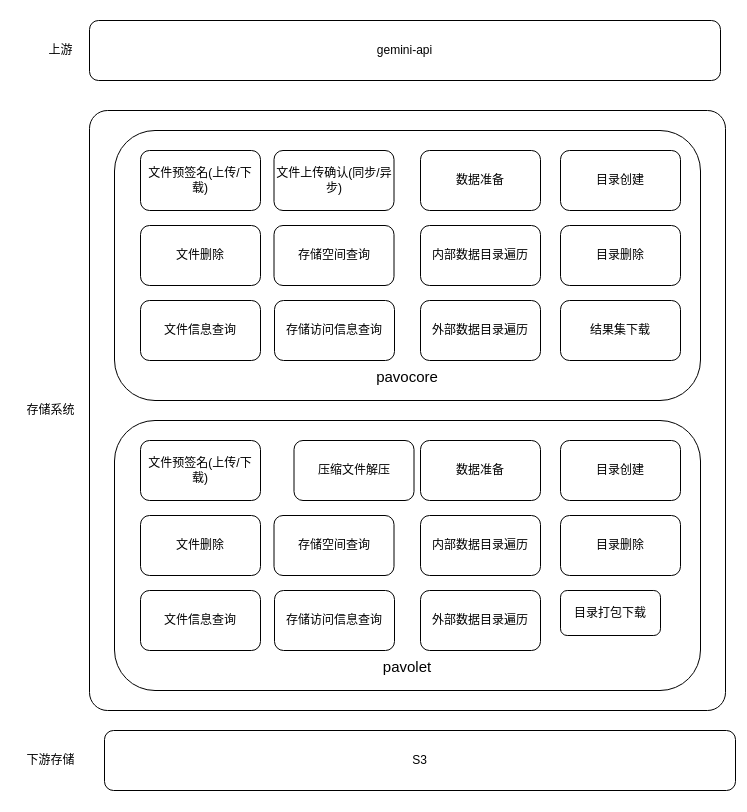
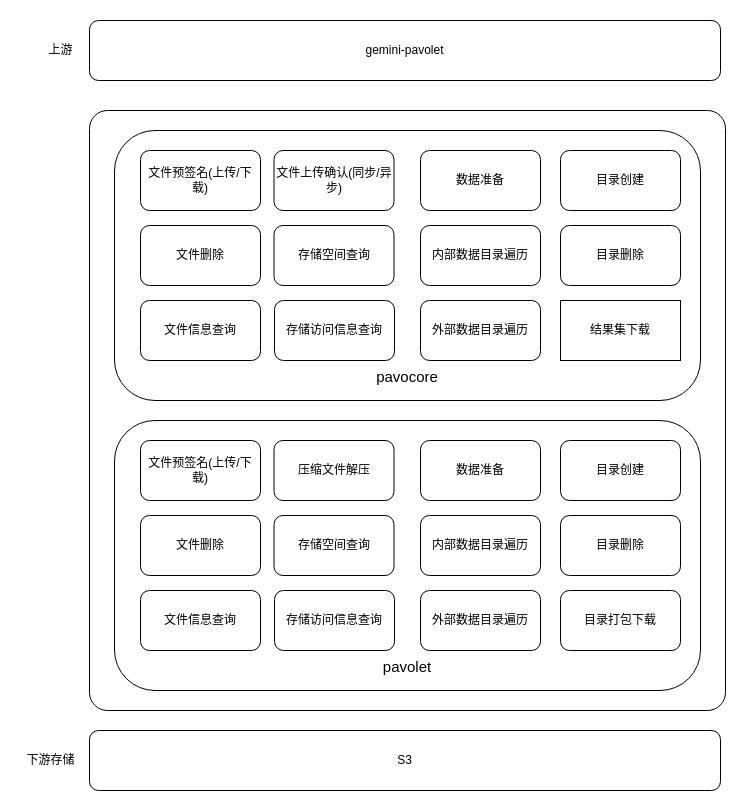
node "gemini-api": label "gemini-api" -> "gemini-pavolet"
node "结果集下载": shape rounded rectangle -> rectangle
node "存储系统": removed
node "压缩文件解压": moved (354, 471) -> (334, 471)
node "目录打包下载": size 100x45 -> 120x60
node "S3": moved (420, 761) -> (405, 761)
